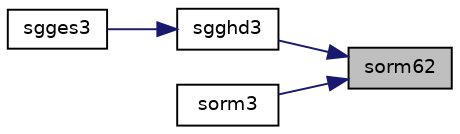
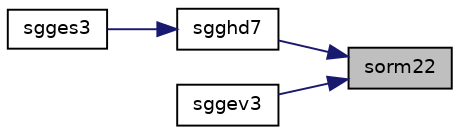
node "sgghd3": label "sgghd3" -> "sgghd7"
node "sorm62": label "sorm62" -> "sorm22"
node "sorm3": label "sorm3" -> "sggev3"
